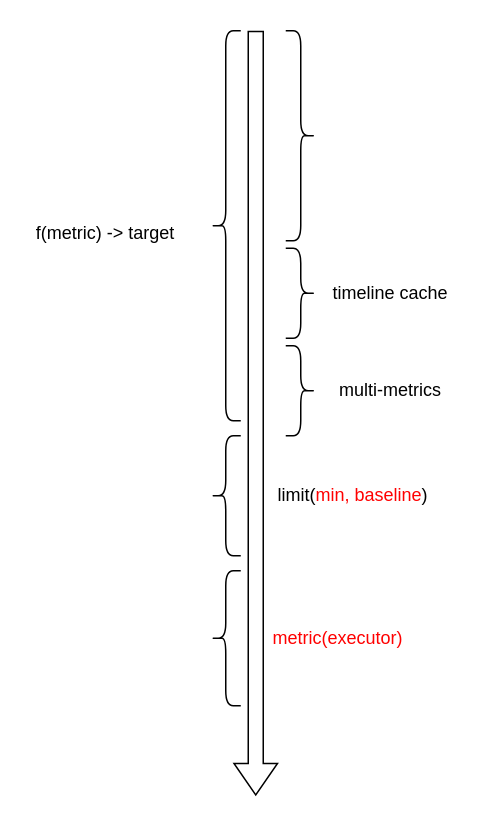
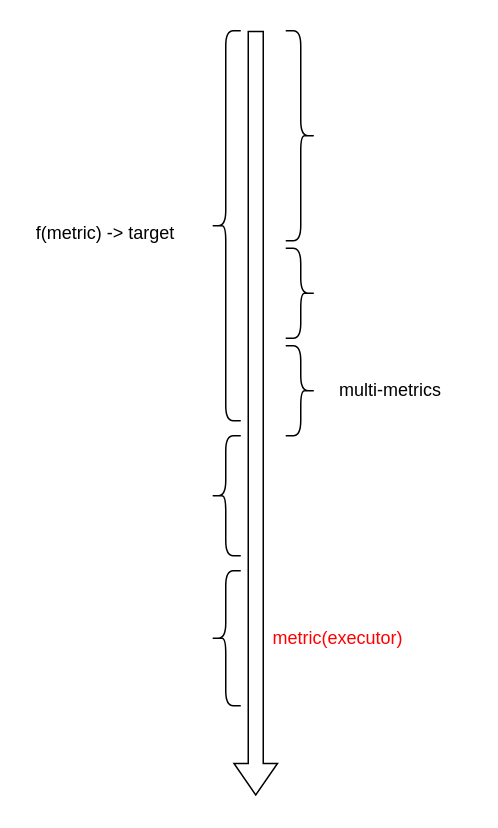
node "timeline cache": removed
node "limit(min, baseline)": removed
